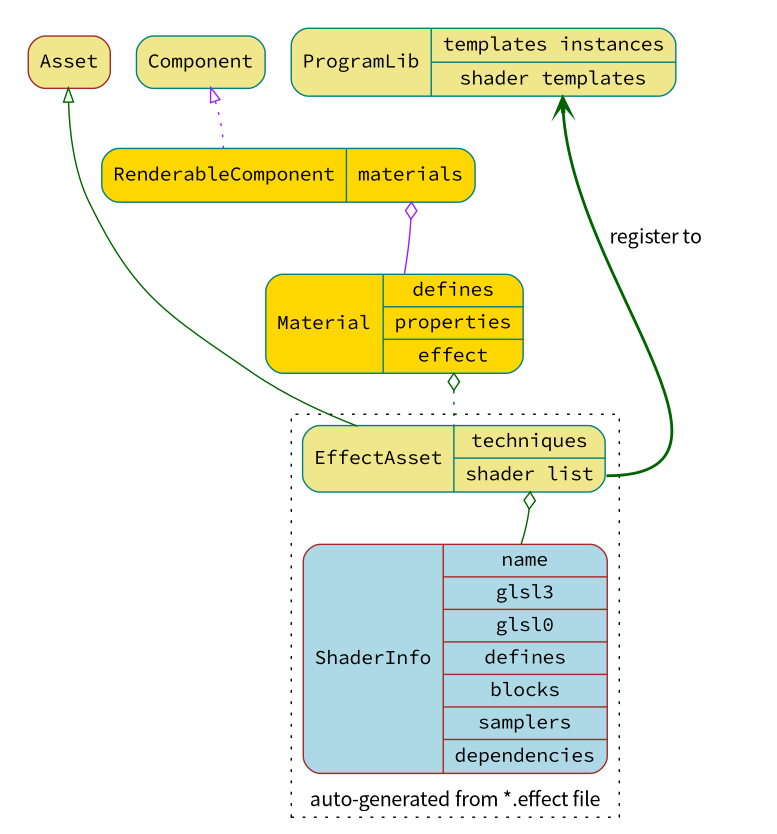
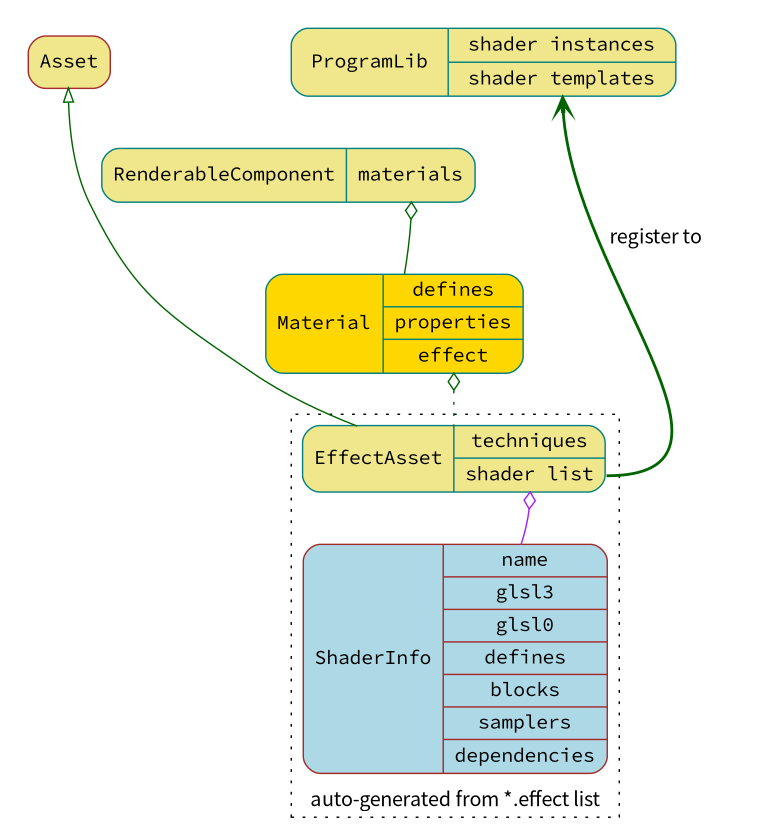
node "ProgramLib": text "templates instances" -> "shader instances"
node "Component": removed
node "RenderableComponent": fillcolor gold -> khaki
edge "Material" -> "RenderableComponent": color purple -> darkgreen
edge "ShaderInfo" -> "EffectAsset": color darkgreen -> purple
cluster "auto-generated from *.effect file": label "auto-generated from *.effect file" -> "auto-generated from *.effect list"
